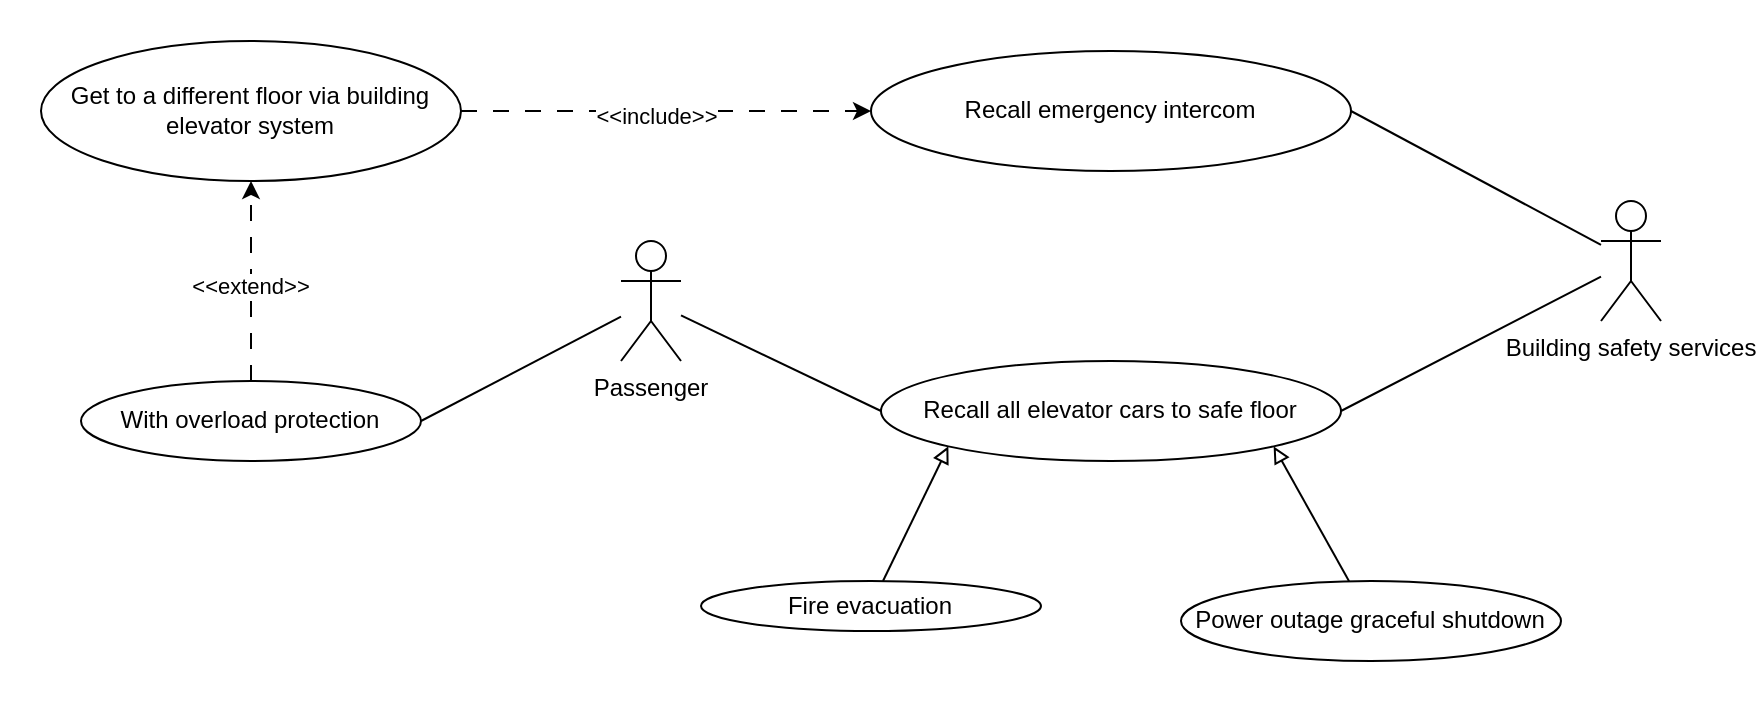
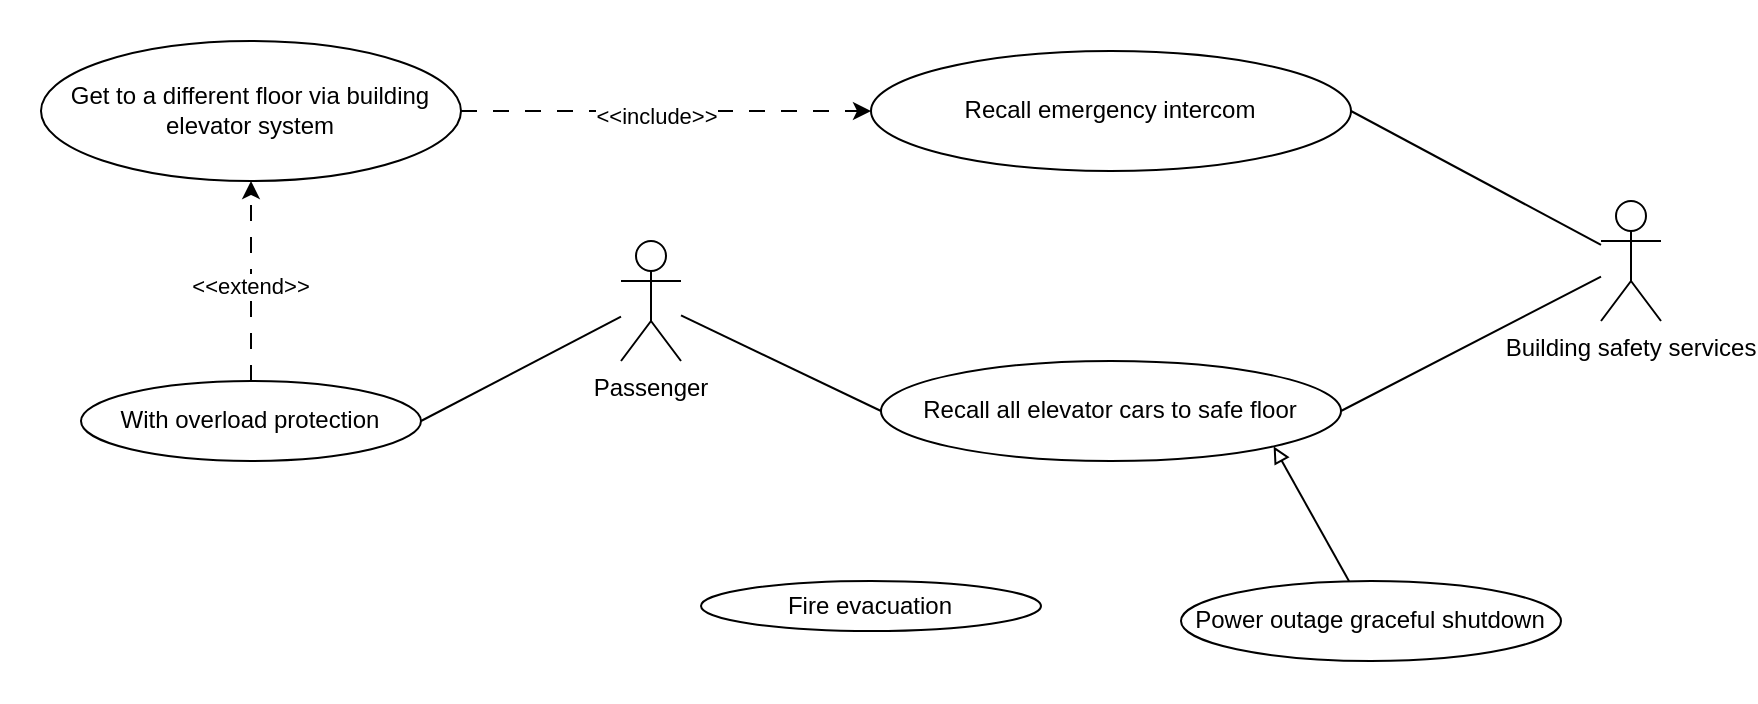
edge "Fire evacuation" -> "Recall all elevator cars to safe floor": removed
